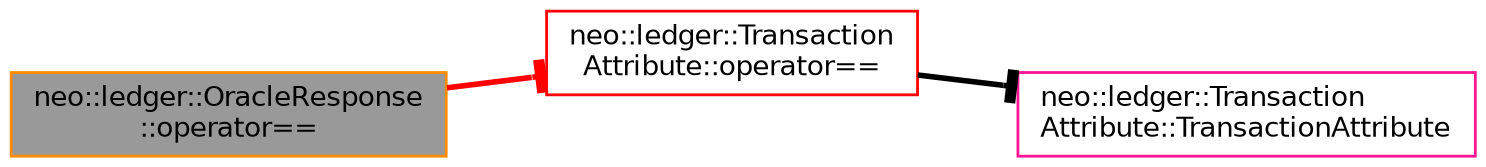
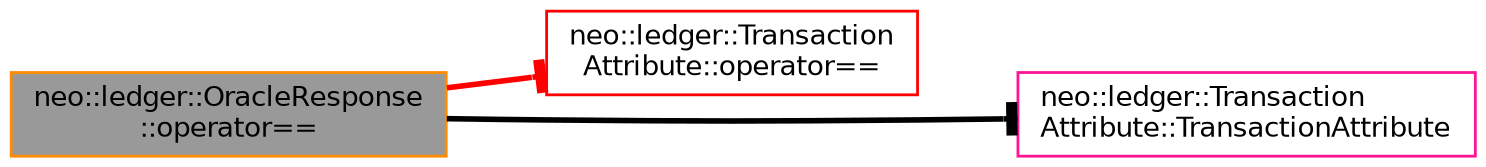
edge "neo::ledger::Transaction Attribute::operator==" -> "neo::ledger::Transaction Attribute::TransactionAttribute": now "neo::ledger::OracleResponse ::operator==" -> "neo::ledger::Transaction Attribute::TransactionAttribute"
